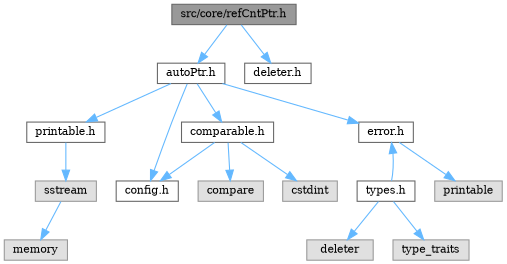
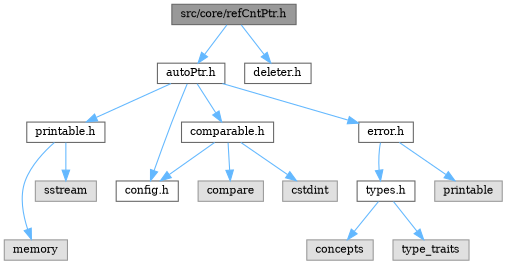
edge "types.h" -> "error.h": reversed
edge "sstream" -> "memory": now "printable.h" -> "memory"
node "deleter": label "deleter" -> "concepts"
